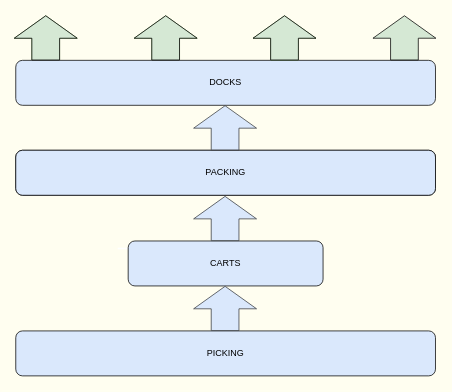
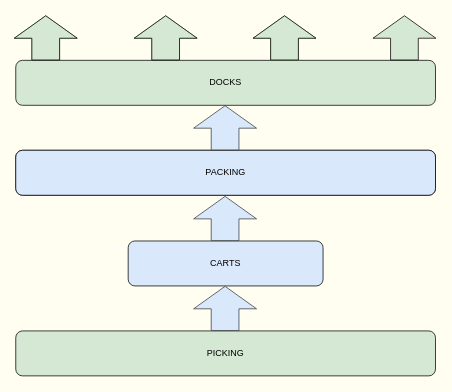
node "DOCKS": fillcolor #dae8fc -> #d5e8d4
node "PICKING": fillcolor #dae8fc -> #d5e8d4
